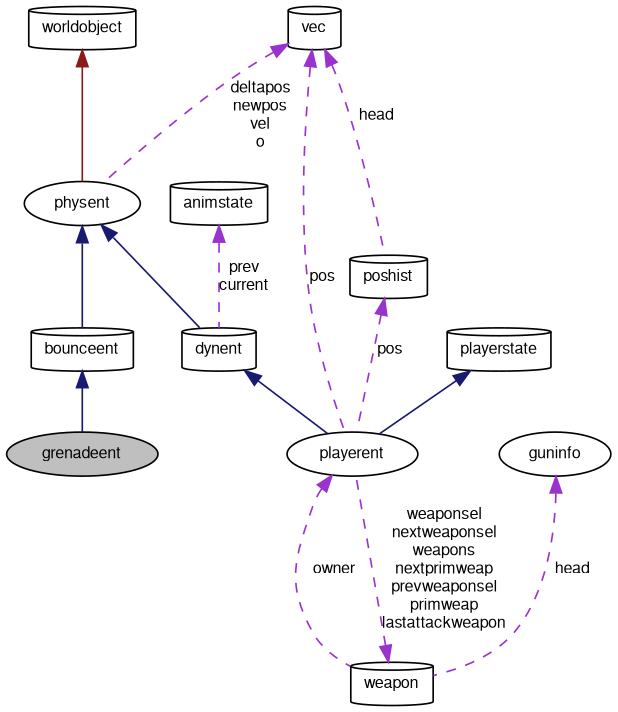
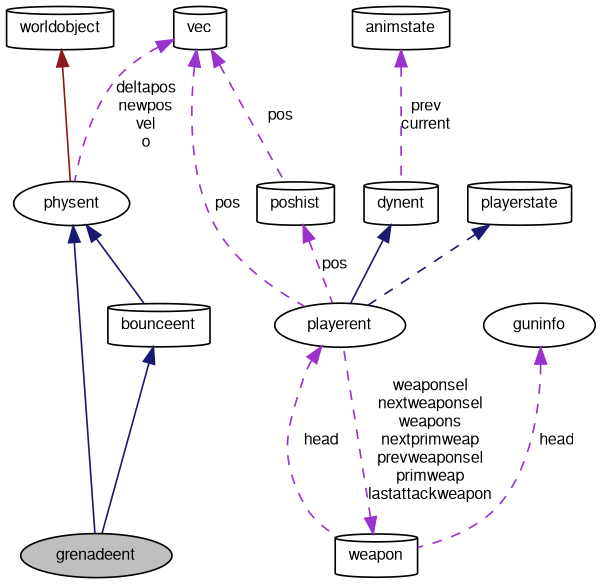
edge "poshist" -> "vec": label "head" -> "pos"
edge "dynent" -> "physent": now "grenadeent" -> "physent"
edge "playerent" -> "playerstate": style solid -> dashed
edge "weapon" -> "playerent": label "owner" -> "head"
